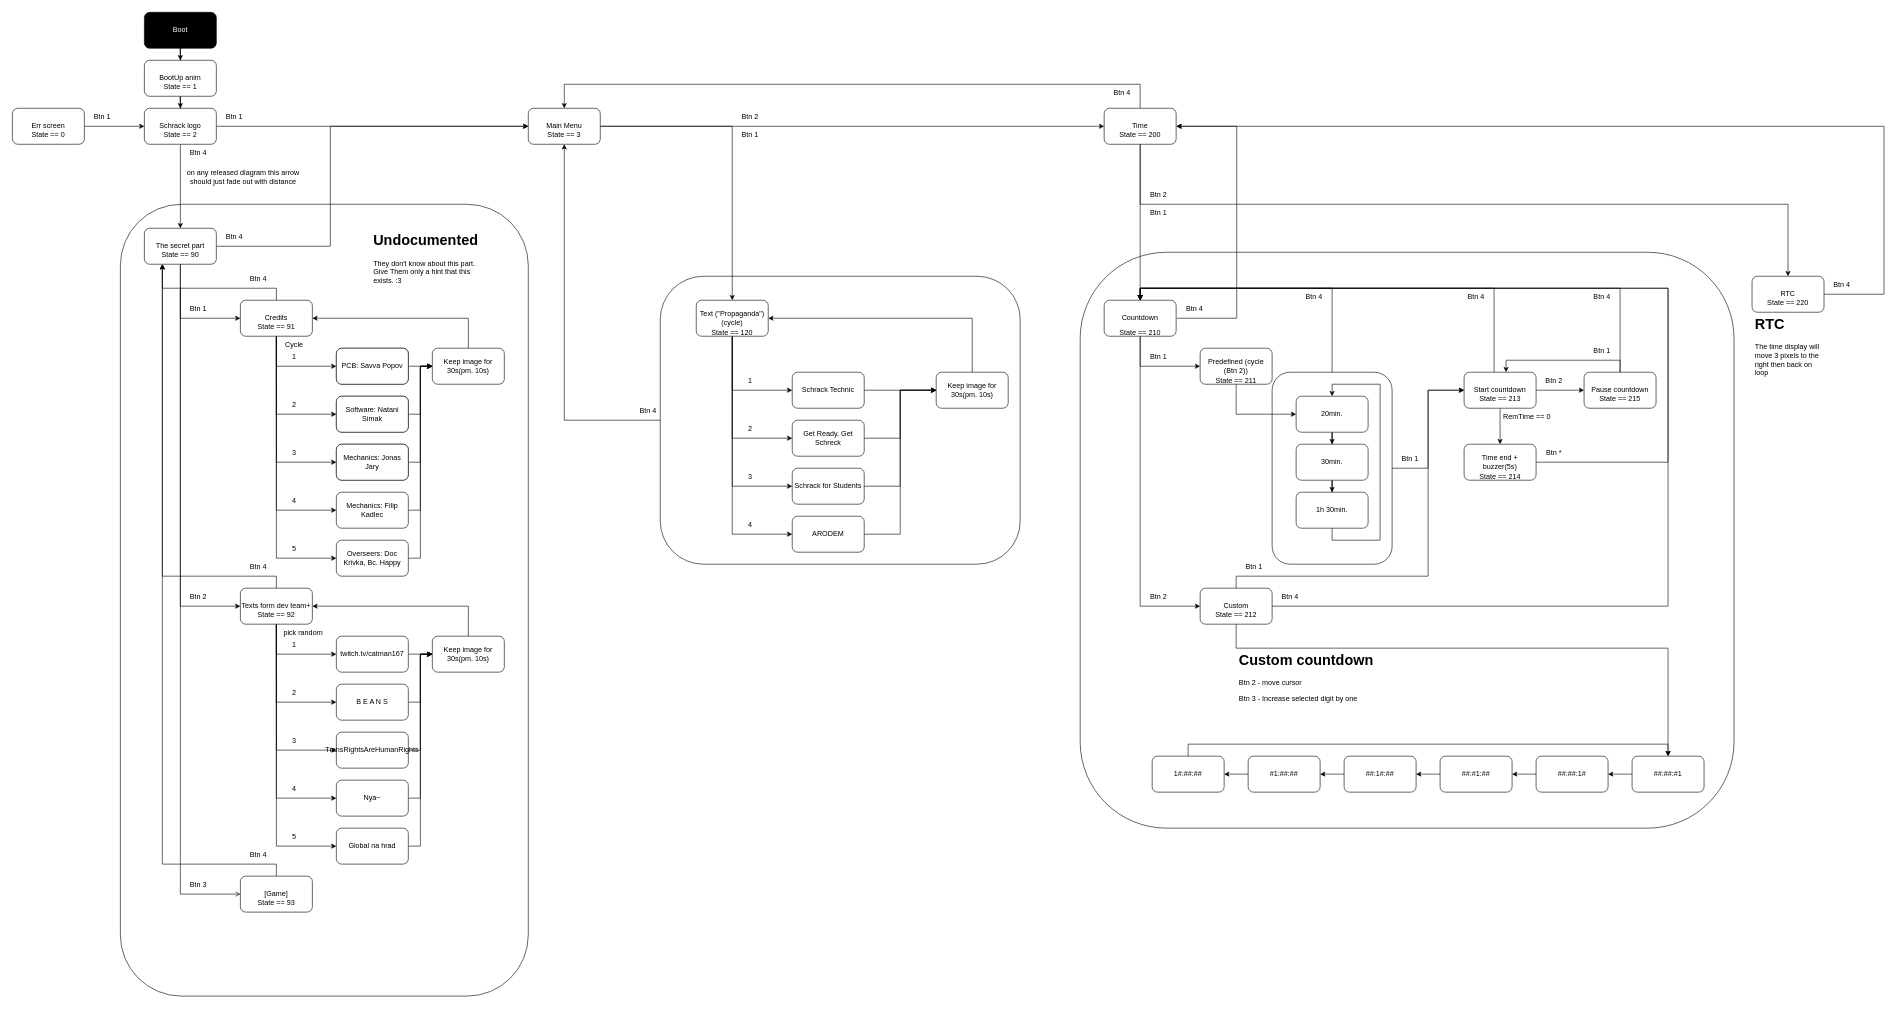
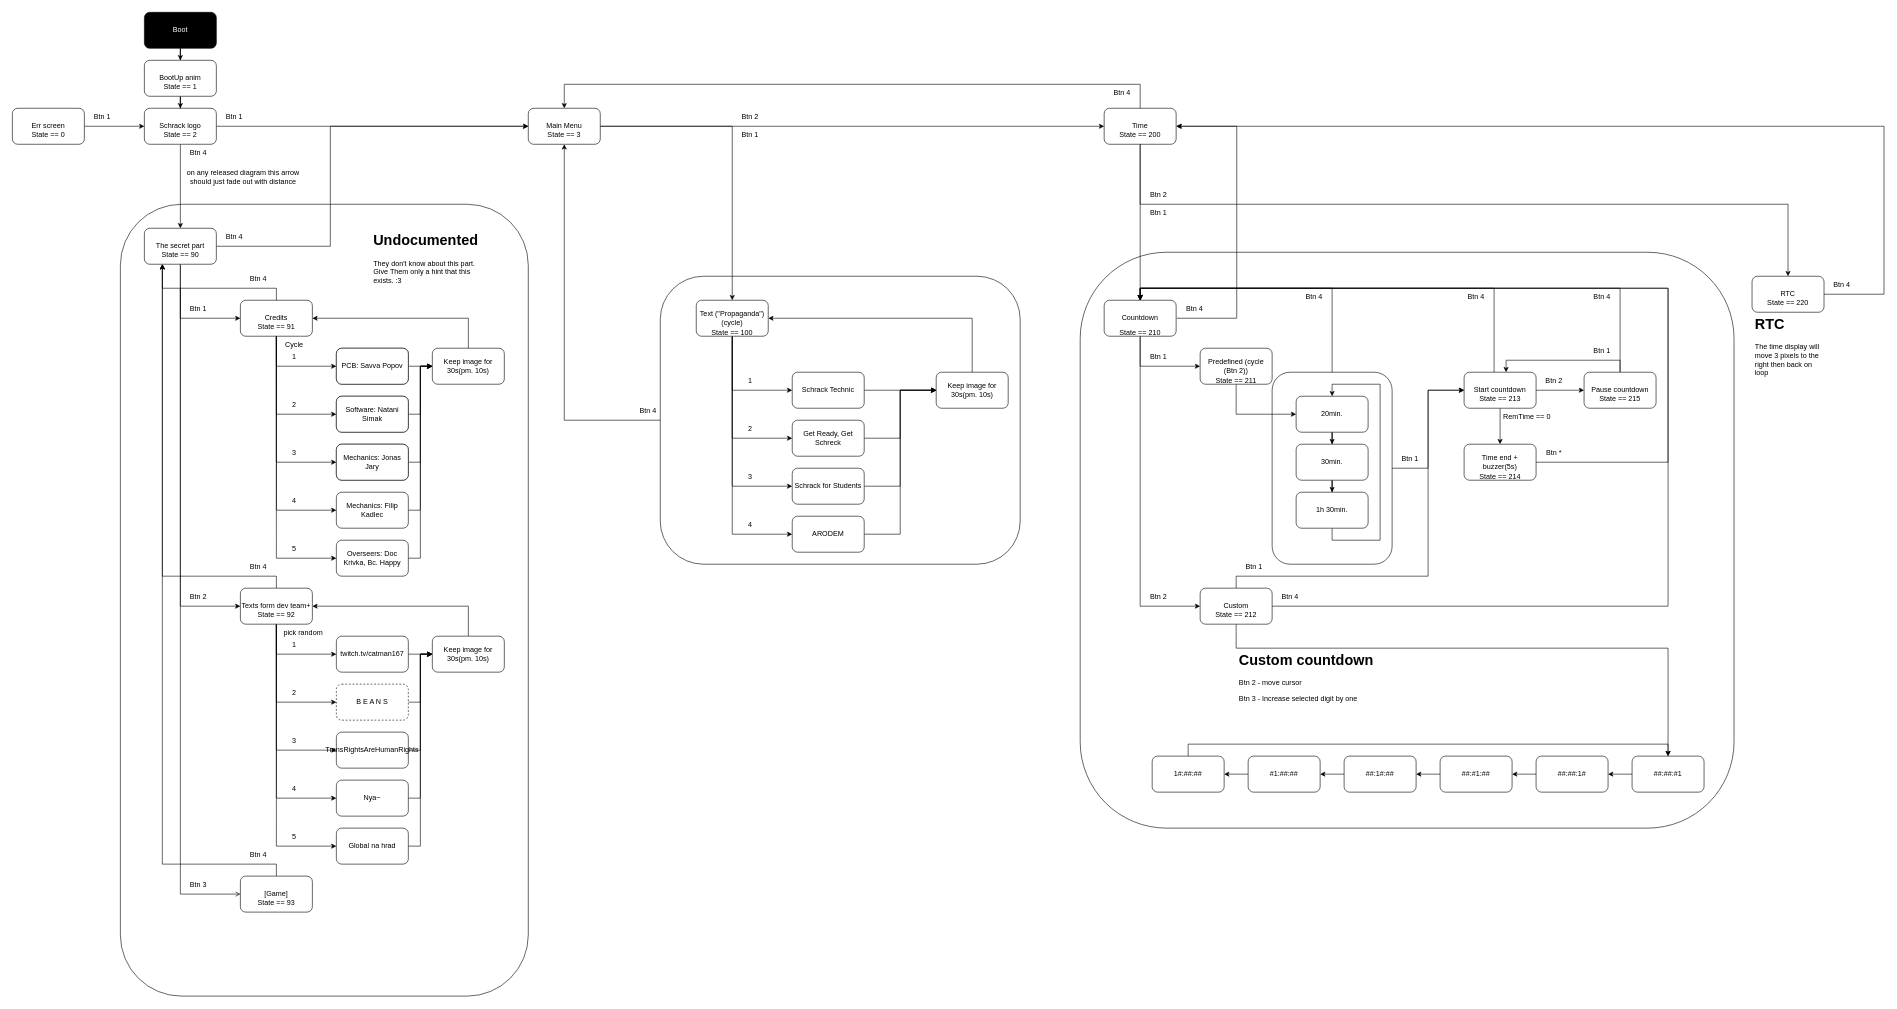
node "State == 120": label "State == 120" -> "State == 100"
node "B E A N S": style solid -> dashed
